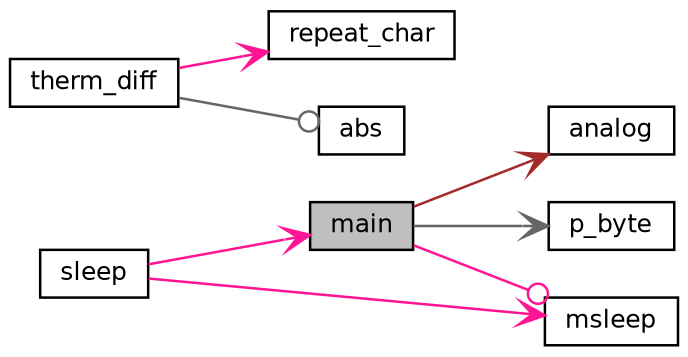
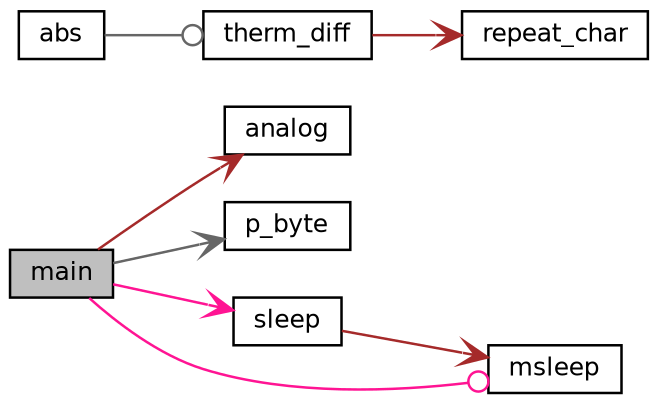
edge "therm_diff" -> "repeat_char": color deeppink -> brown
edge "therm_diff" -> "abs": reversed
edge "sleep" -> "main": reversed
edge "sleep" -> "msleep": color deeppink -> brown
